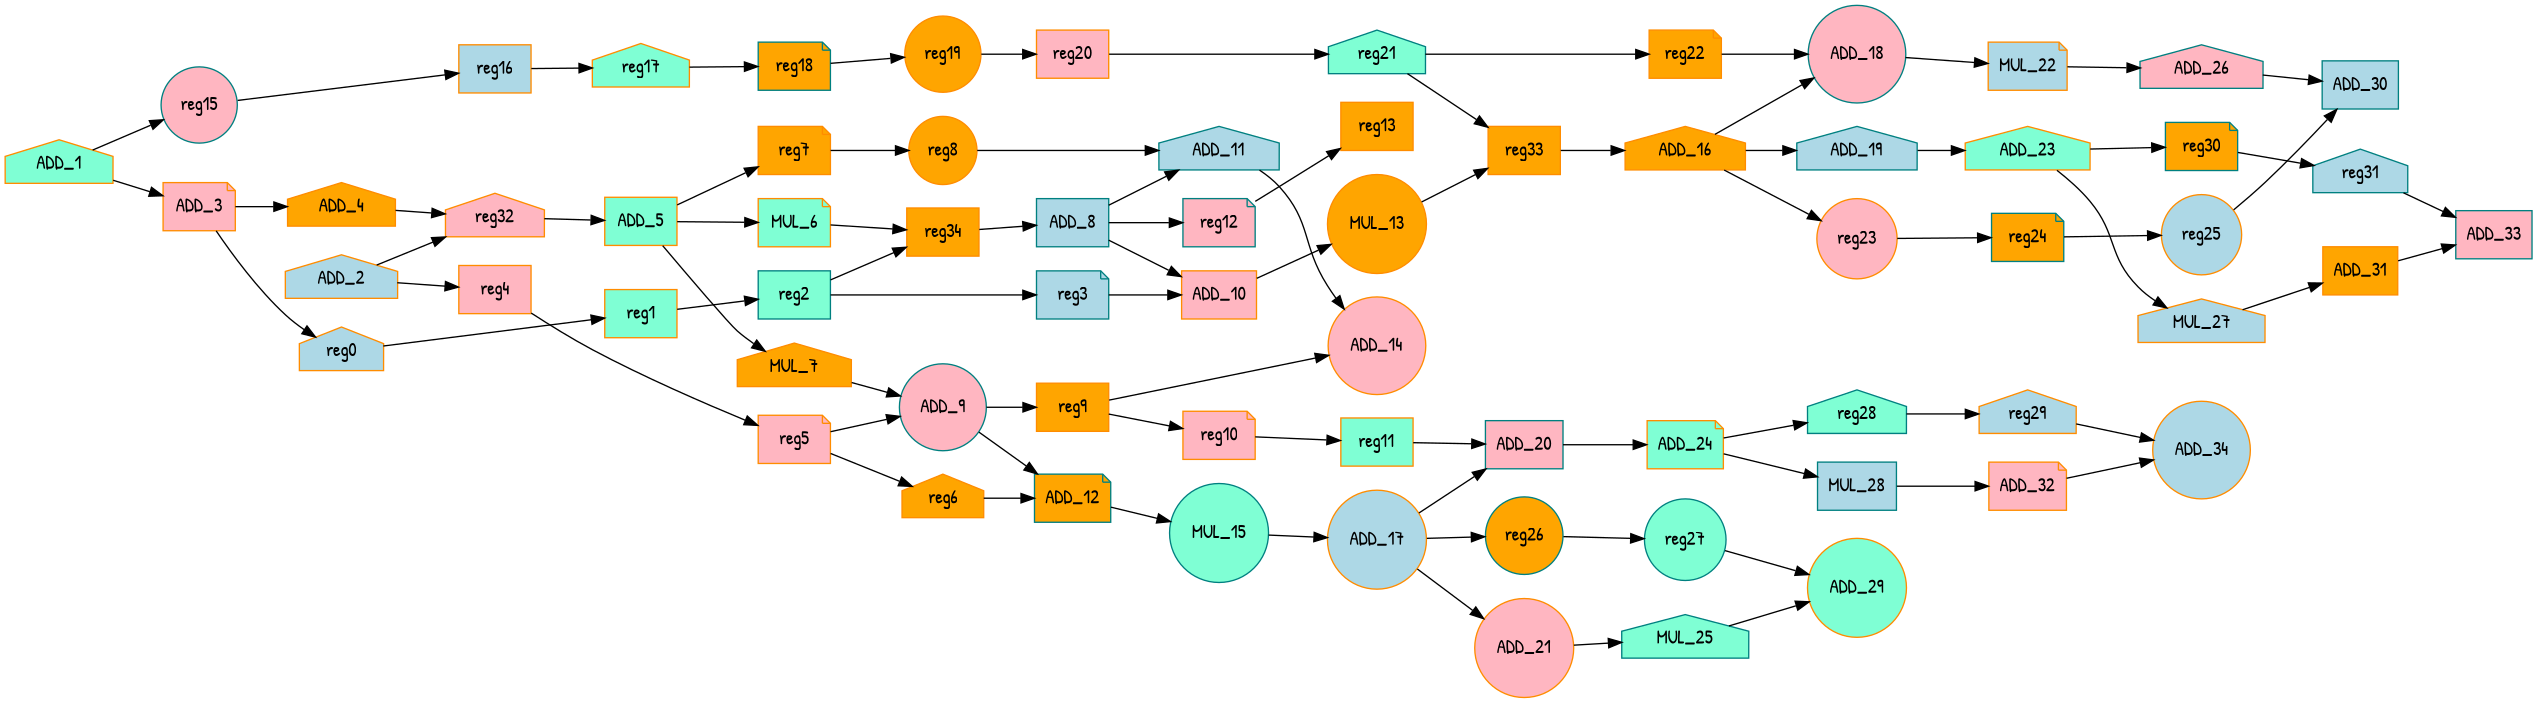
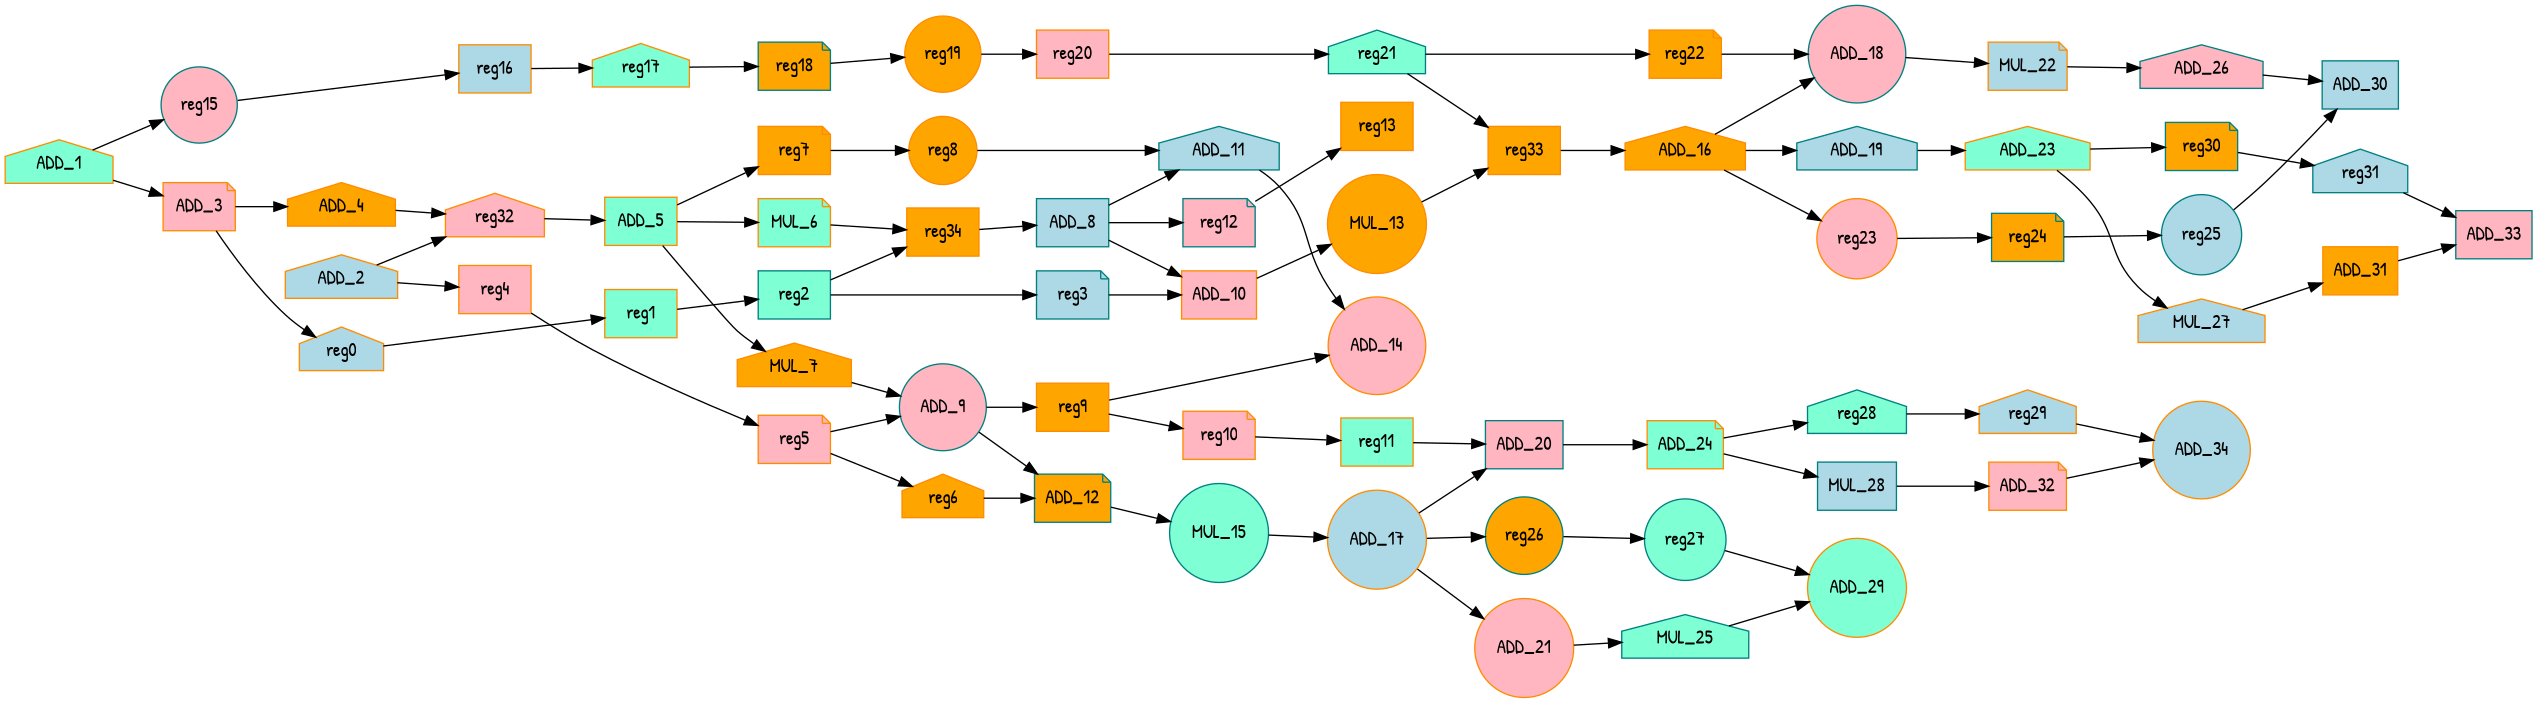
node "reg25": color darkorange -> teal
